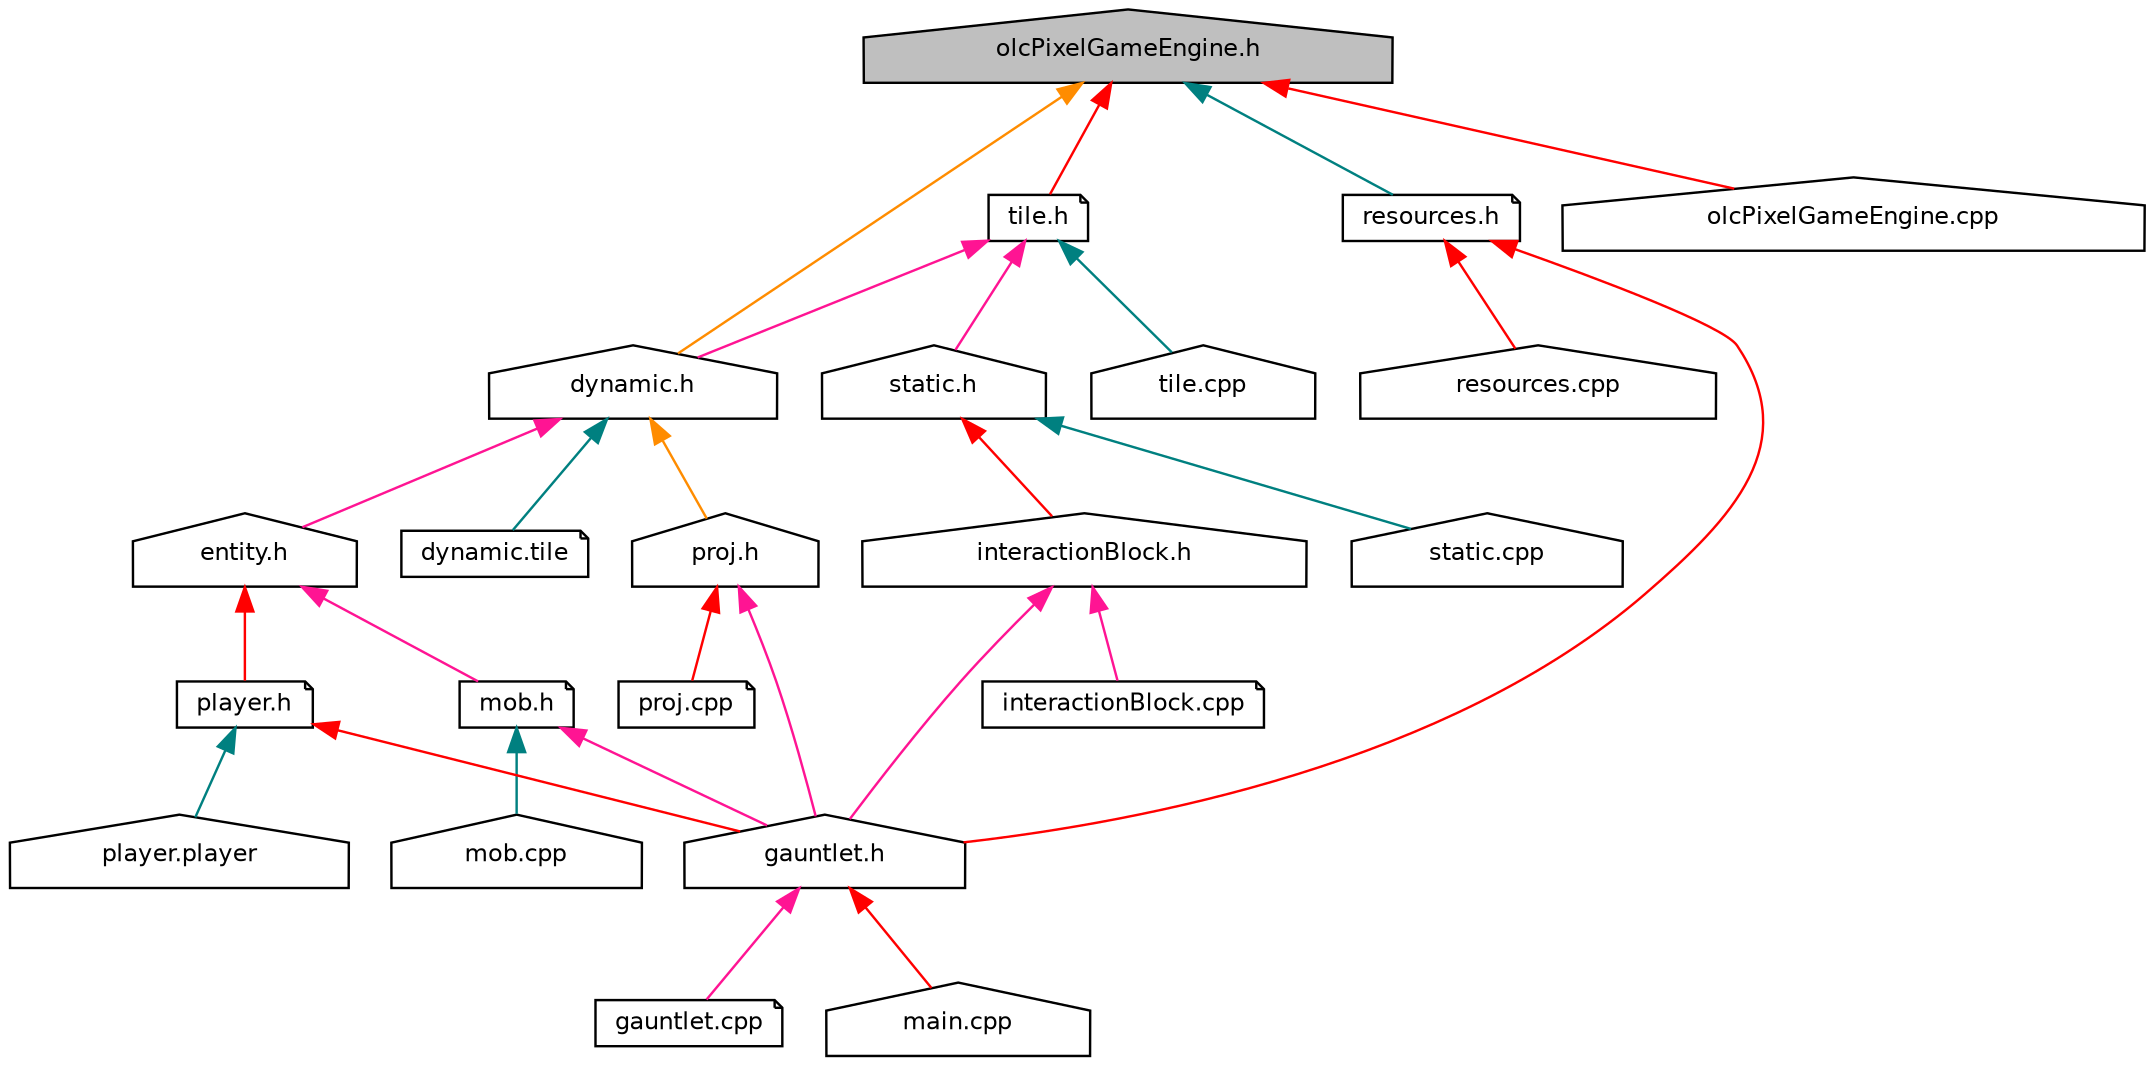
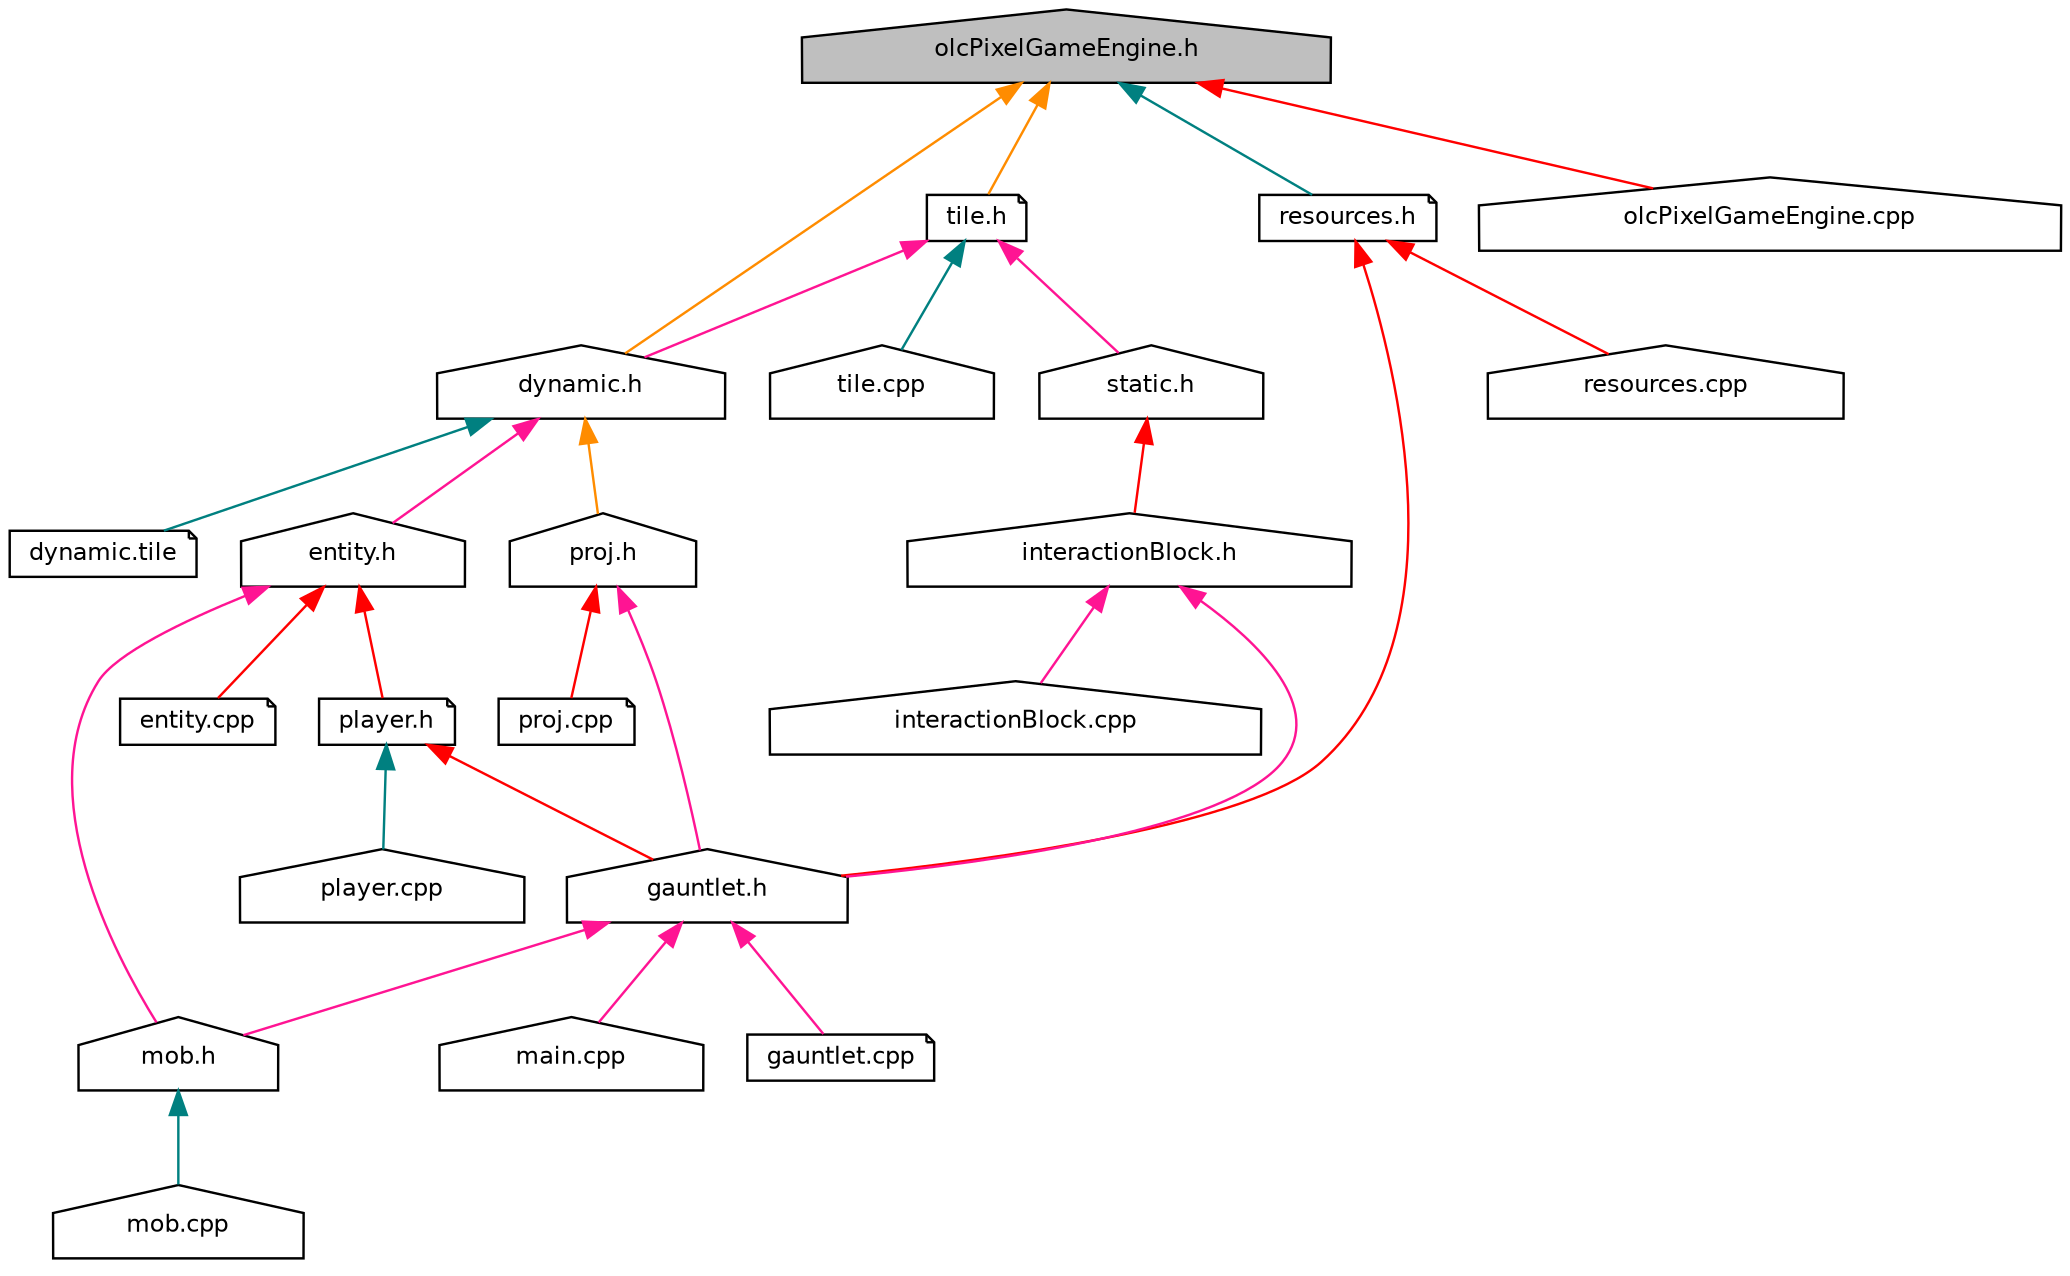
edge "tile.h" -> "olcPixelGameEngine.h": color red -> darkorange
node "static.cpp": removed
node "mob.h": shape note -> house
node "interactionBlock.cpp": shape note -> house
node "entity.cpp": added
edge "gauntlet.h" -> "mob.h": reversed
node "player.player": label "player.player" -> "player.cpp"
edge "main.cpp" -> "gauntlet.h": color red -> deeppink
